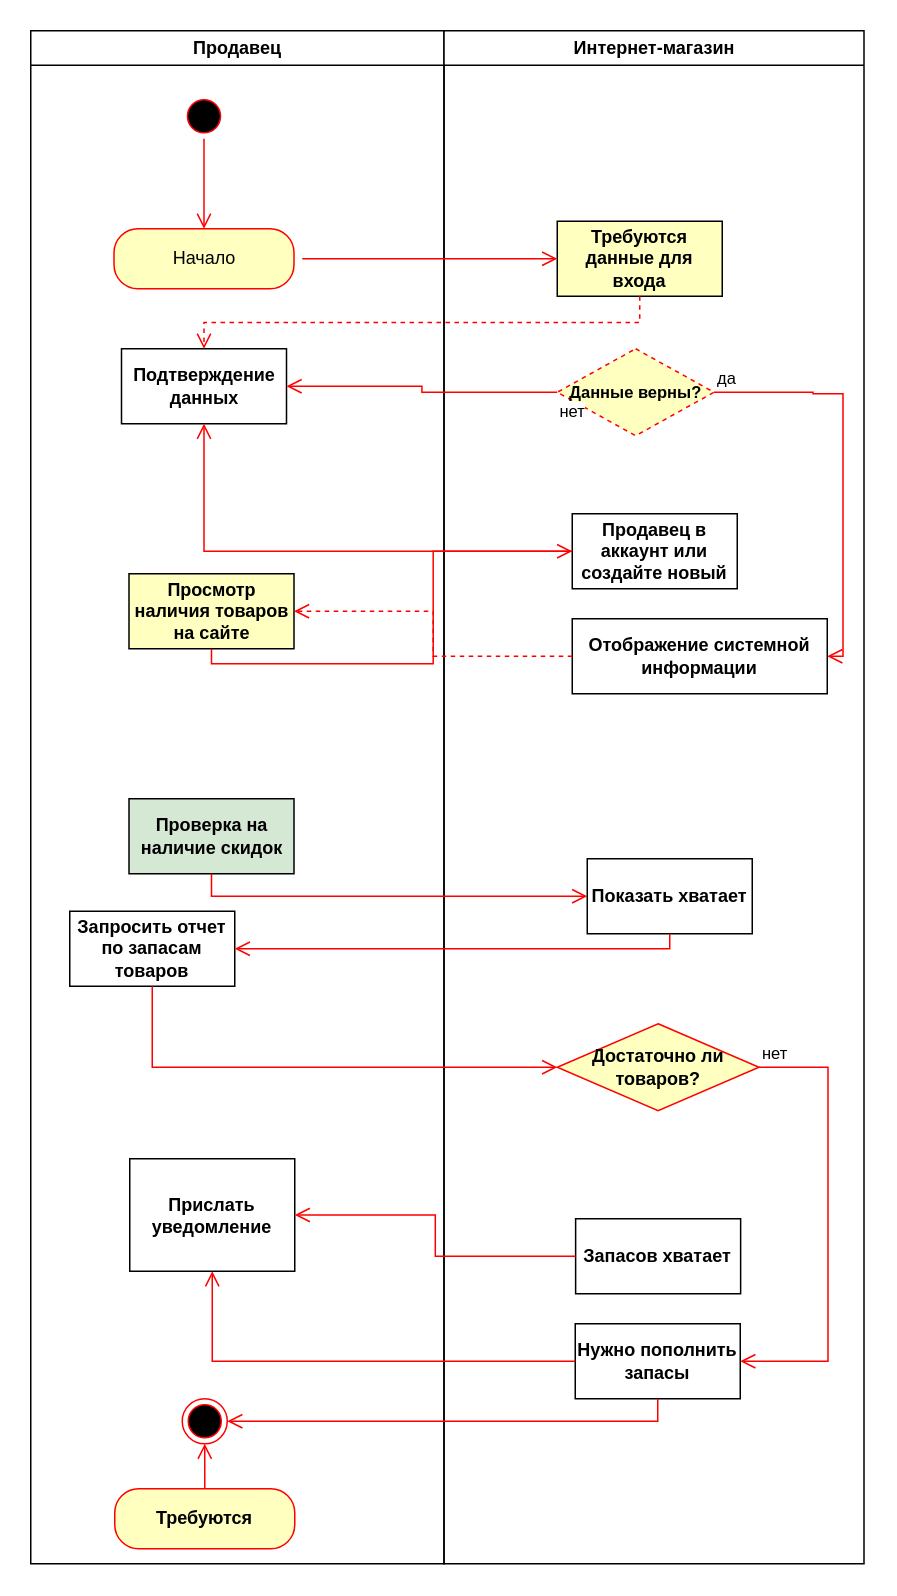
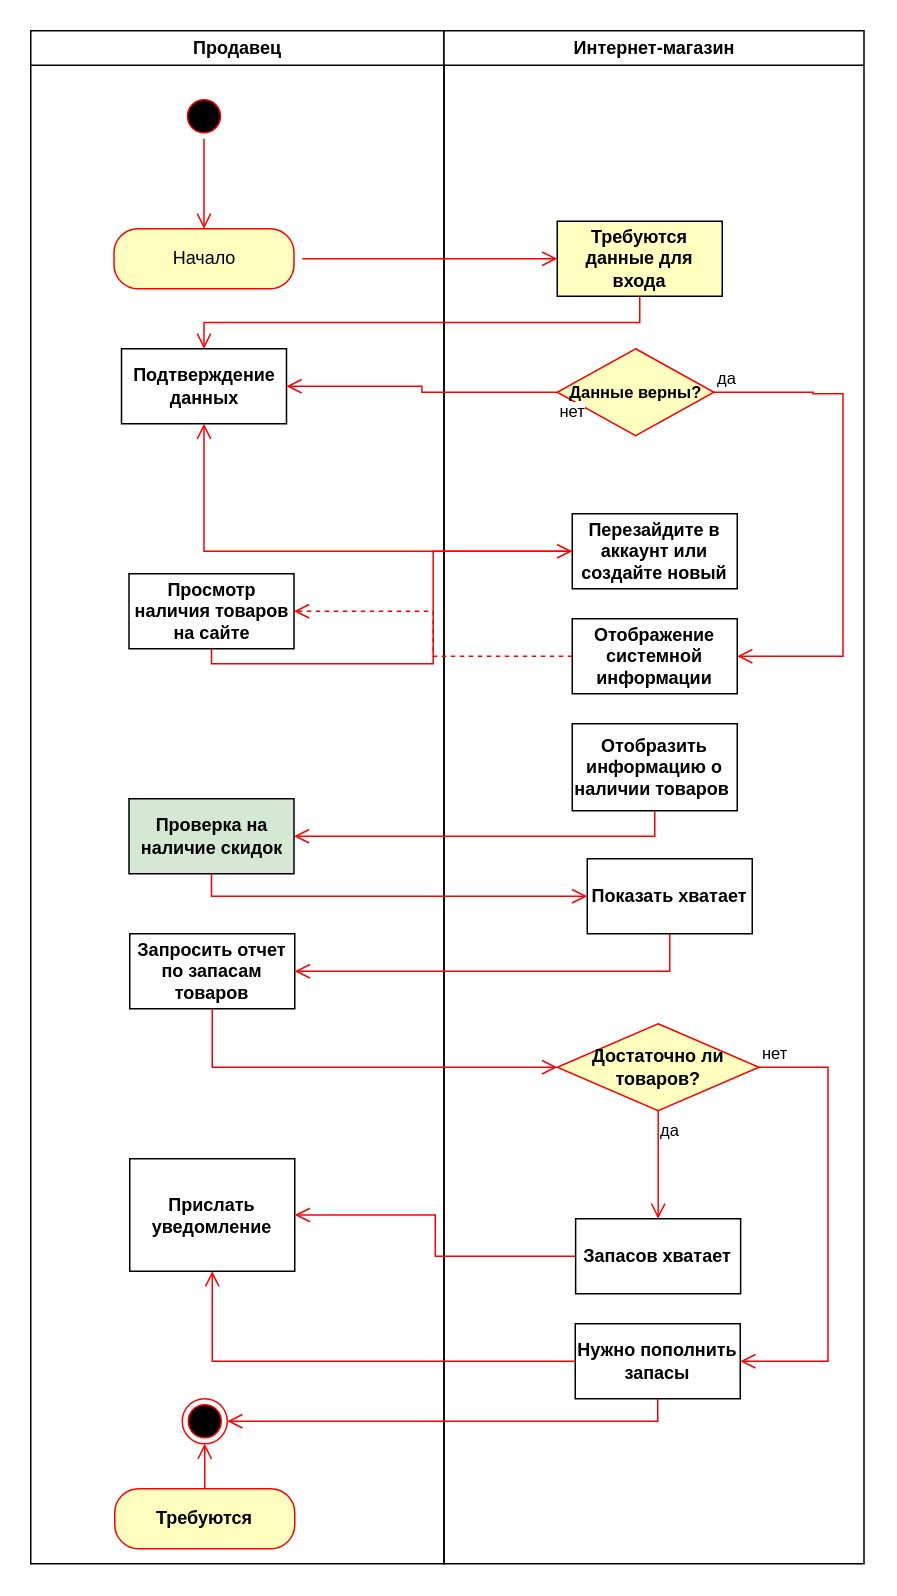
edge "Требуются данные для входа" -> "Подтверждение данных": style dashed -> solid
node "Данные верны?": style dashed -> solid
node "Продавец в аккаунт или создайте новый": label "Продавец в аккаунт или создайте новый" -> "Перезайдите в аккаунт или создайте новый"
node "Просмотр наличия товаров на сайте": fillcolor #ffffc0 -> #ffffff
node "Отображение системной информации": size 255x75 -> 165x75
node "Отобразить информацию о наличии товаров": added
edge "Отобразить информацию о наличии товаров" -> "Проверка на наличие скидок": added
node "Запросить отчет по запасам товаров": moved (152, 949) -> (212, 971)
edge "Достаточно ли товаров?" -> "Запасов хватает": added, label "да"
